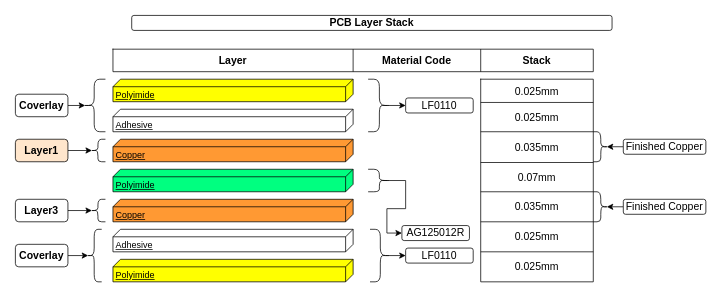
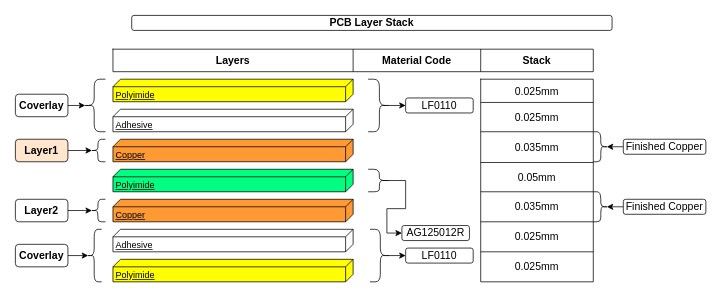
node "Layer": label "Layer" -> "Layers"
node "0.07mm": label "0.07mm" -> "0.05mm"
node "Layer3": label "Layer3" -> "Layer2"
